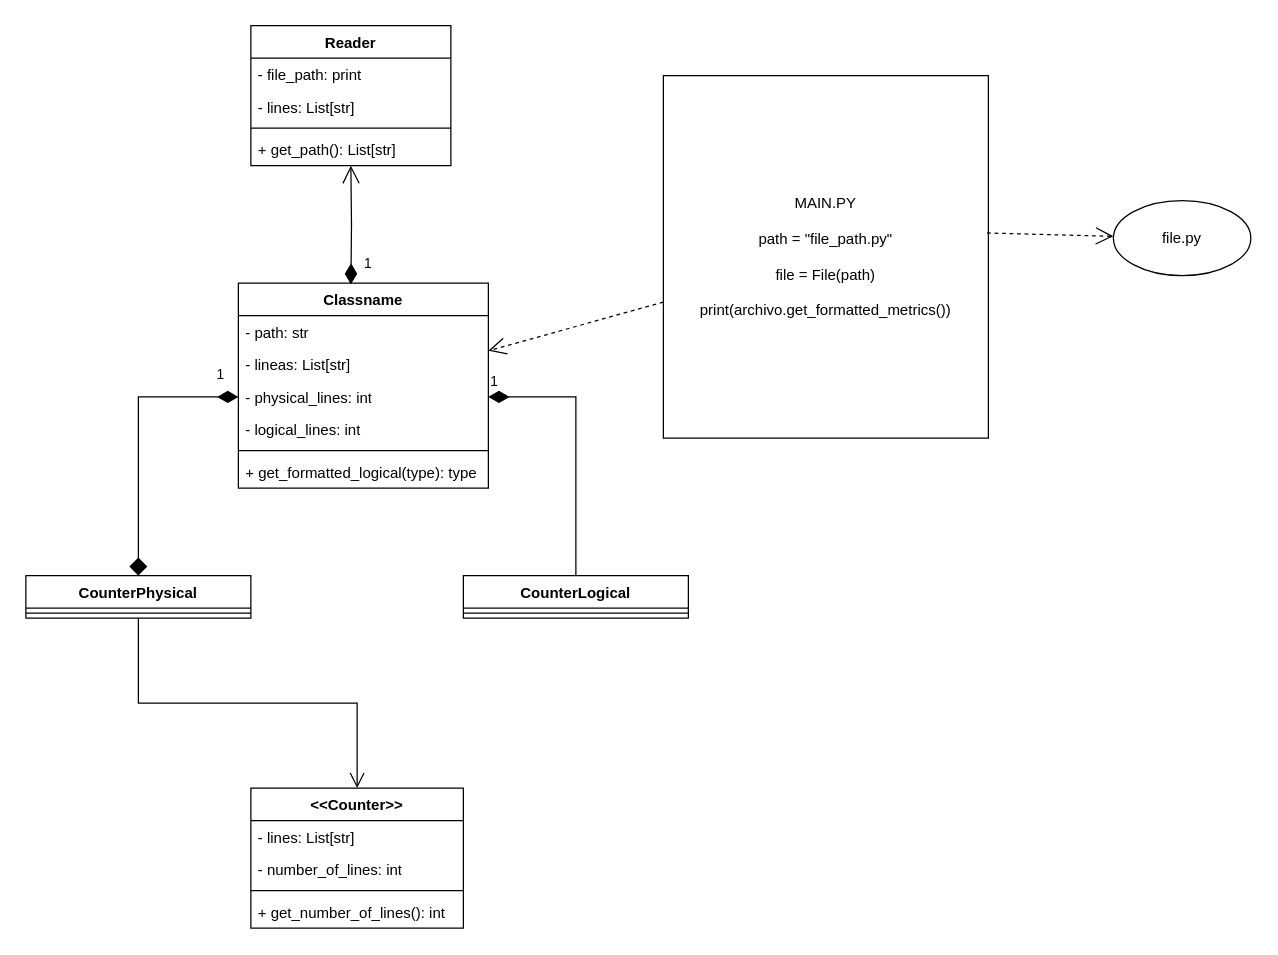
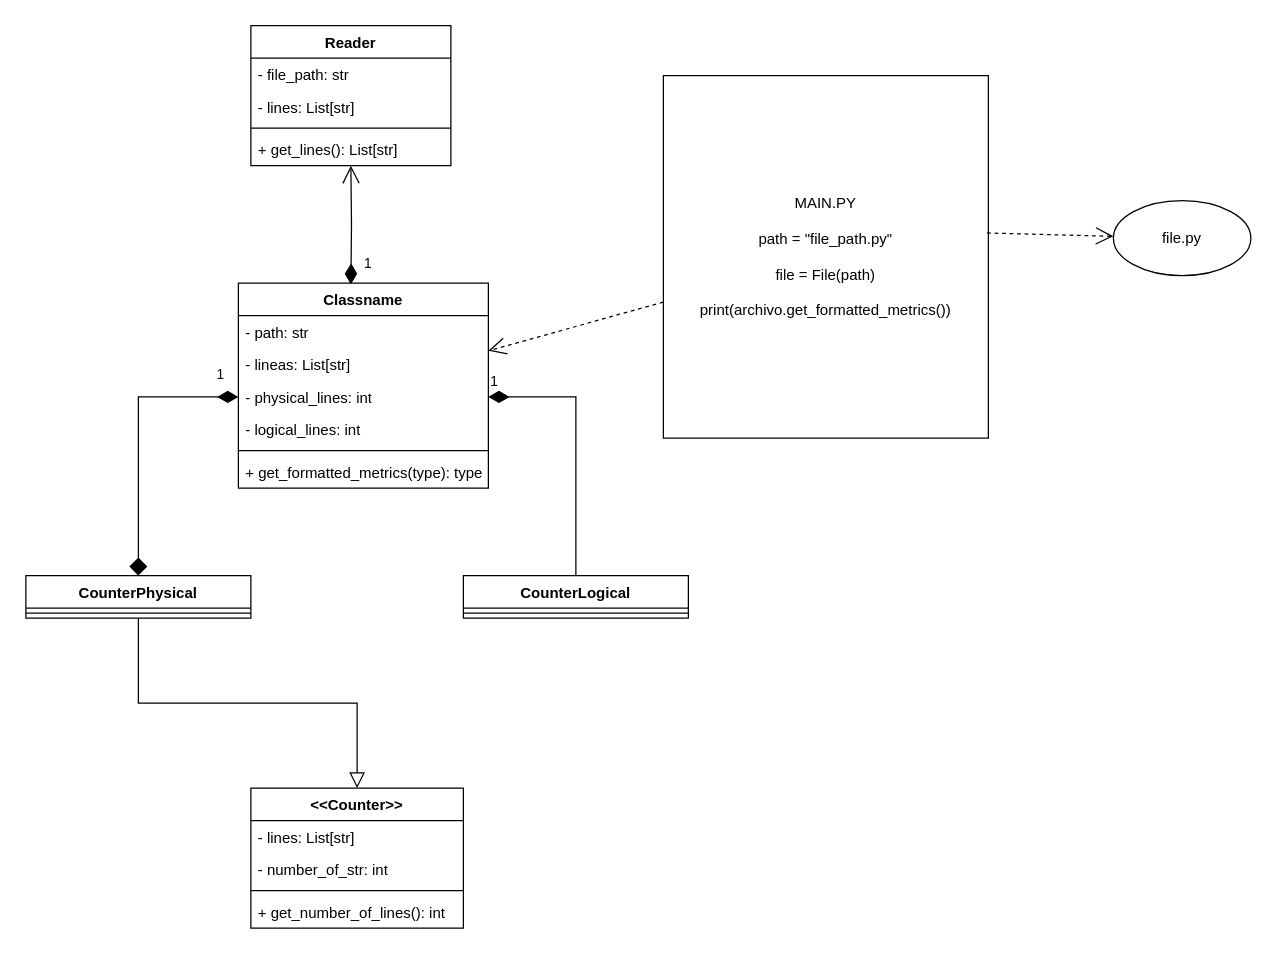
node "- file_path: print": label "- file_path: print" -> "- file_path: str"
node "+ get_path(): List[str]": label "+ get_path(): List[str]" -> "+ get_lines(): List[str]"
node "+ get_formatted_logical(type): type": label "+ get_formatted_logical(type): type" -> "+ get_formatted_metrics(type): type"
edge "CounterPhysical" -> "<<Counter>>": arrowhead open -> block
node "- number_of_lines: int": label "- number_of_lines: int" -> "- number_of_str: int"
